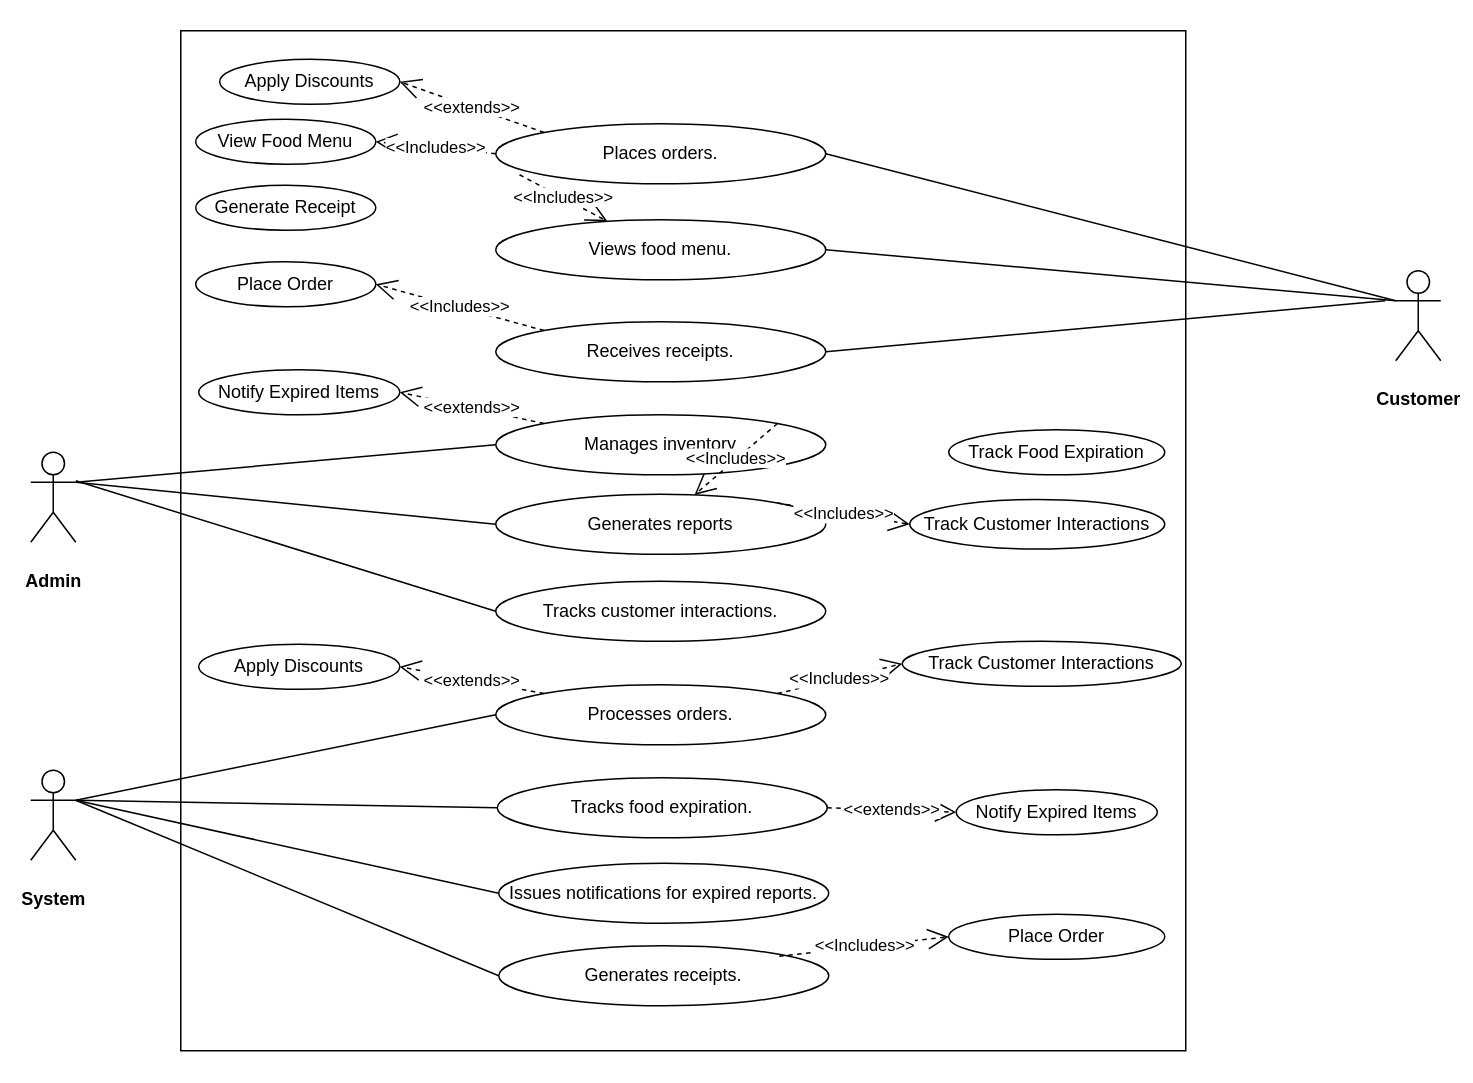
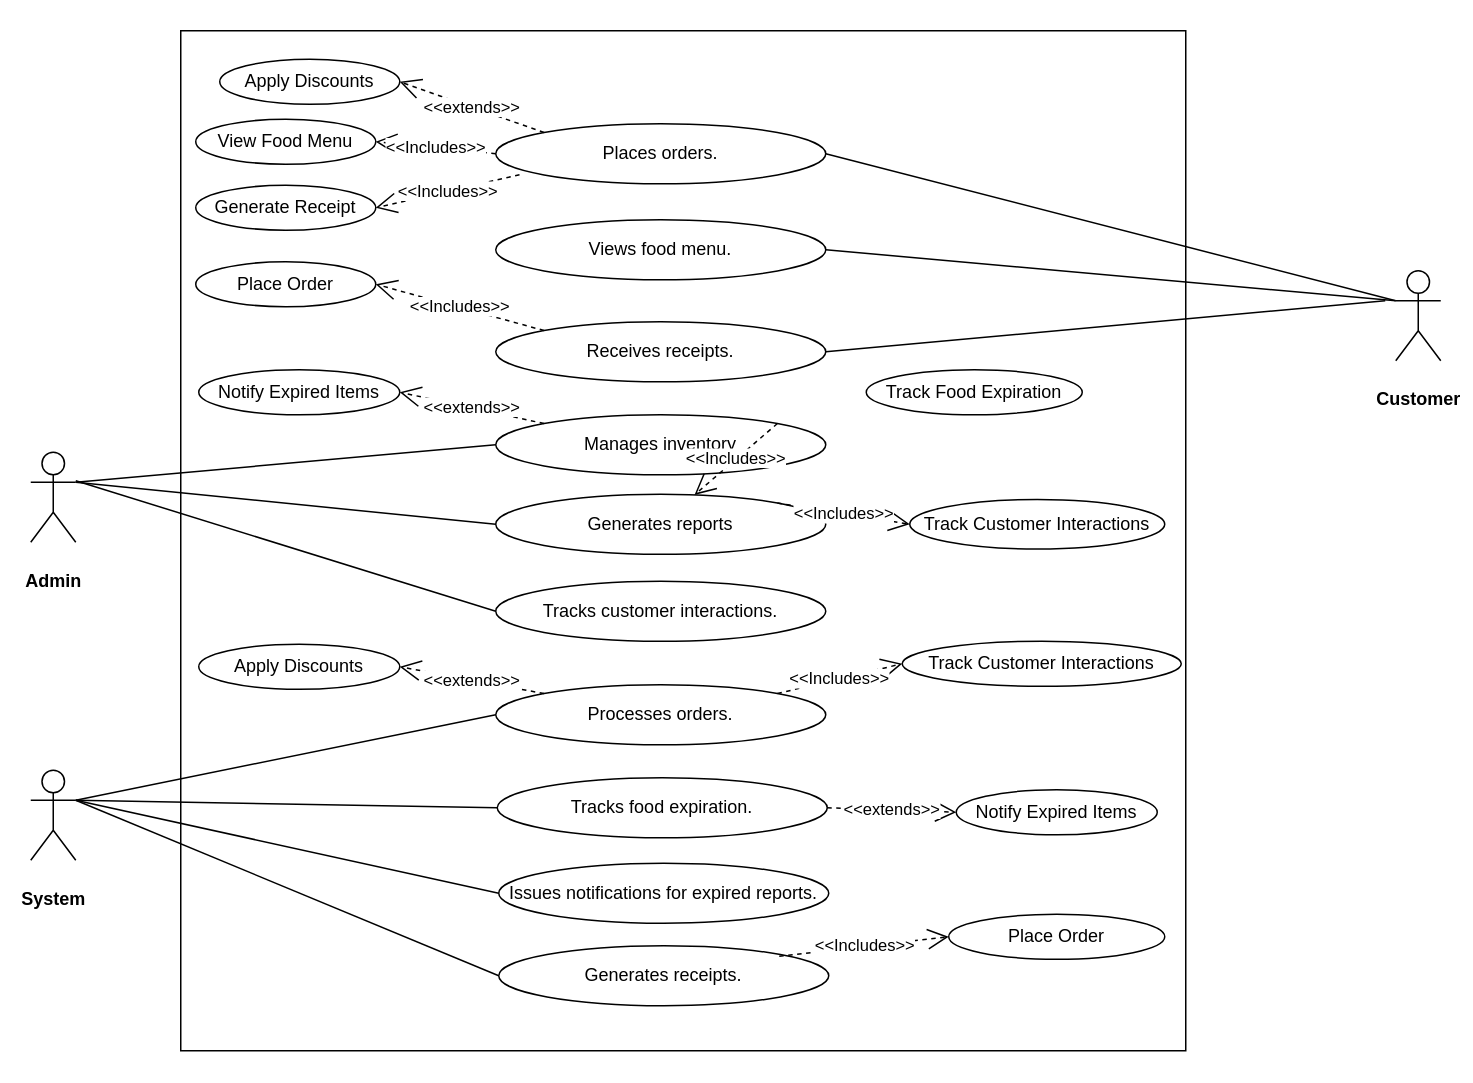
edge "Places orders." -> "Views food menu.": now "Places orders." -> "Generate Receipt"
node "Track Food Expiration": moved (1057, 452) -> (974, 392)
